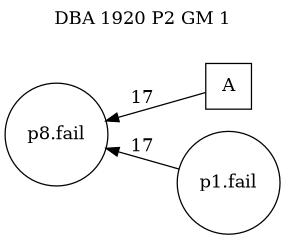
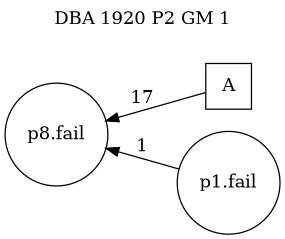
edge "p1.fail" -> "p8.fail": label "17" -> "1"
